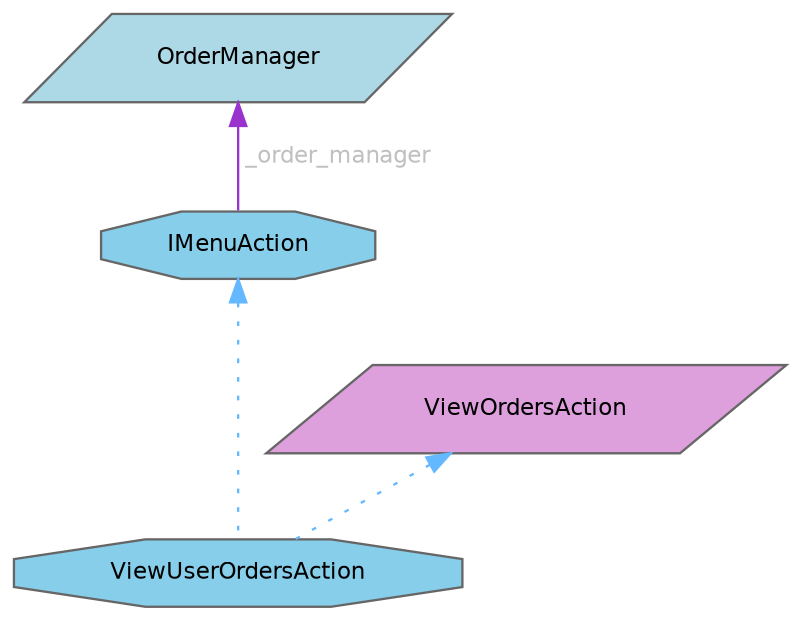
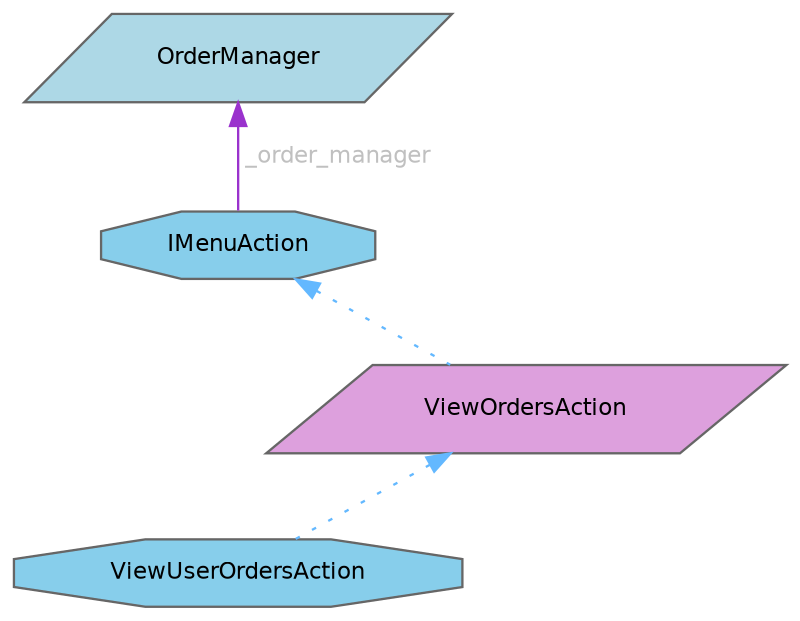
edge "ViewUserOrdersAction" -> "IMenuAction": now "ViewOrdersAction" -> "IMenuAction"
